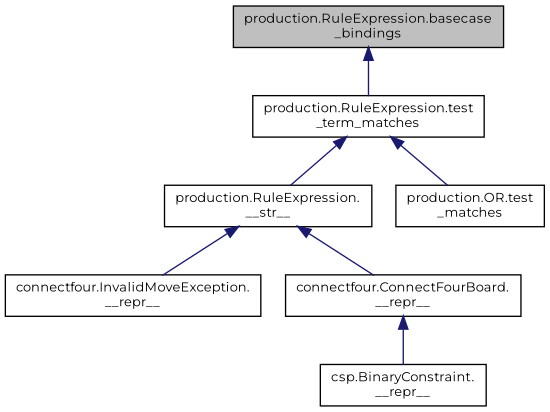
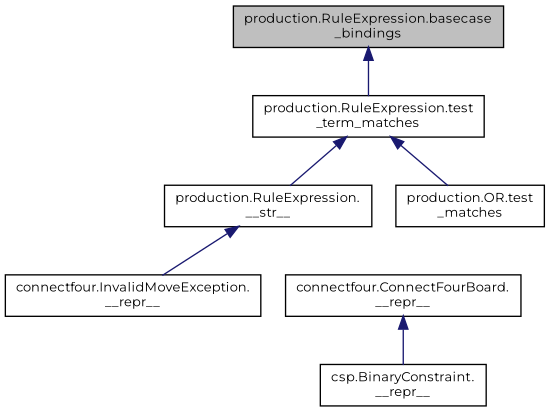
edge "connectfour.ConnectFourBoard. __repr__" -> "production.RuleExpression. __str__": removed
